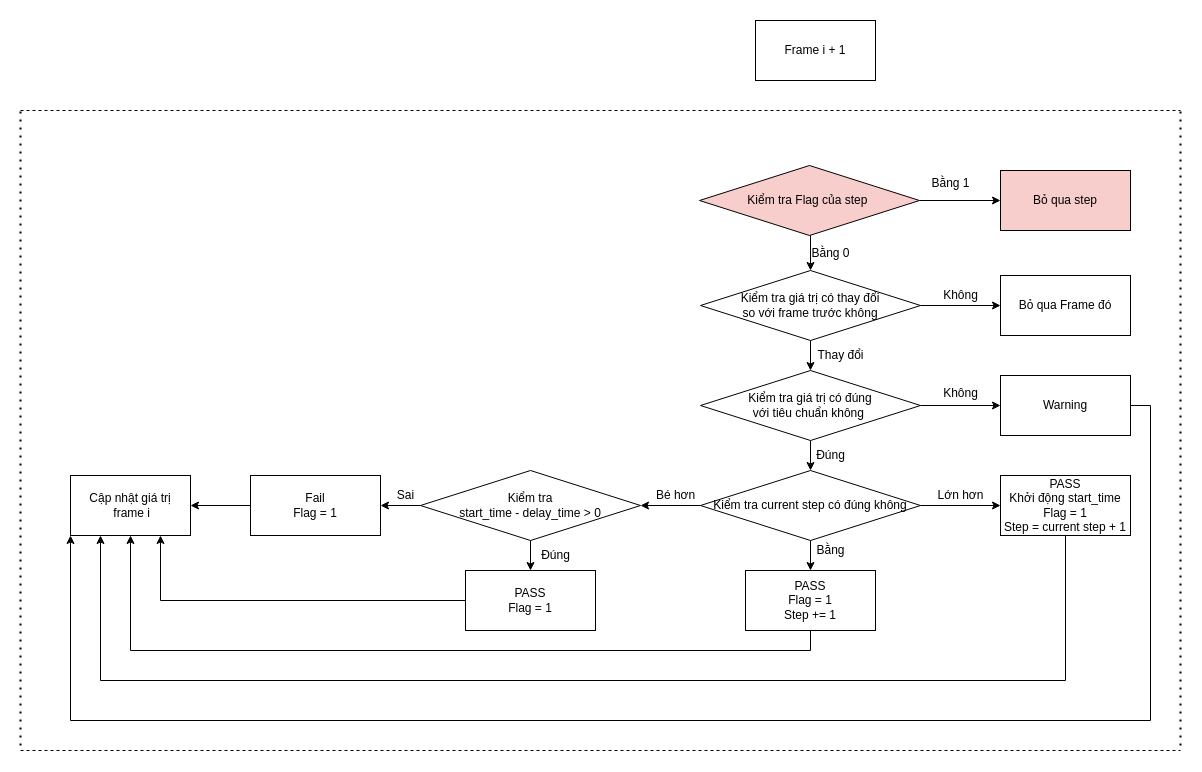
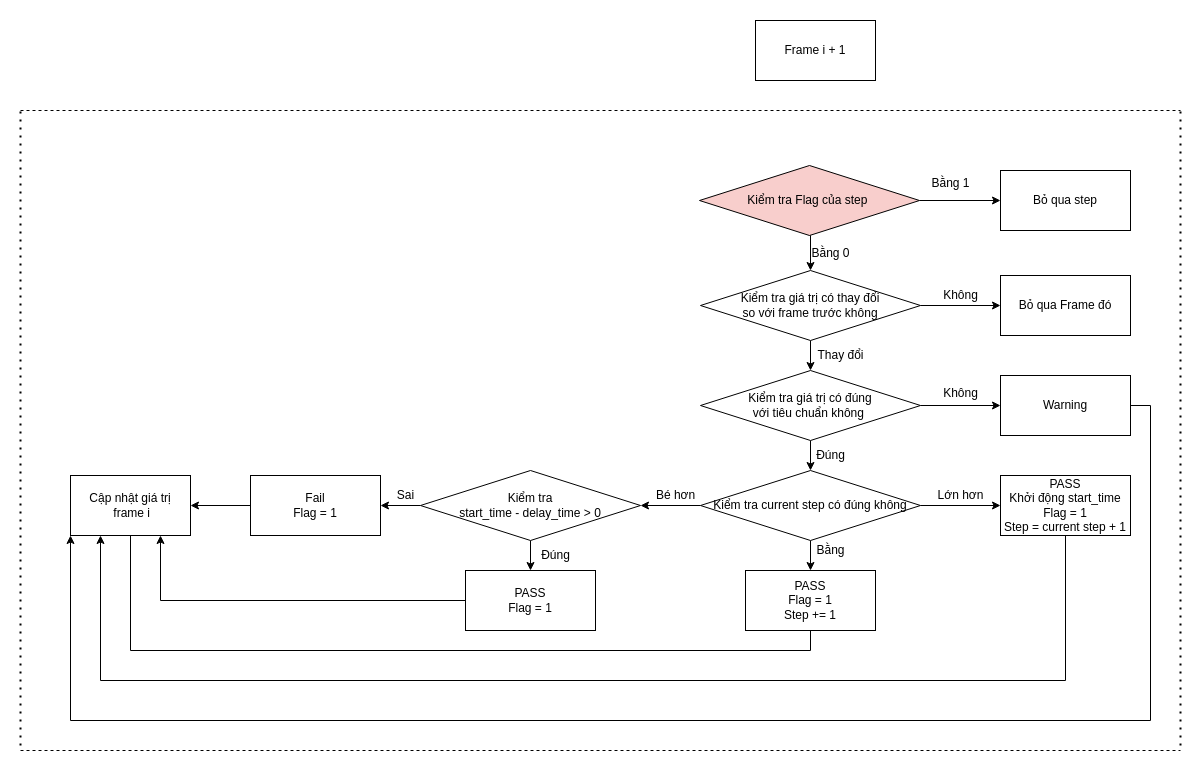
node "Bỏ qua step": fillcolor #f8cecc -> #ffffff
edge "PASS Flag = 1 Step += 1" -> "Cập nhật giá trị frame i": arrowhead classic -> none
